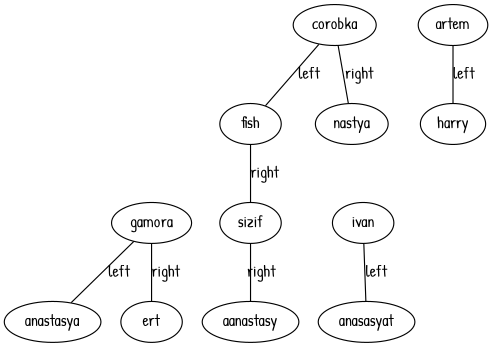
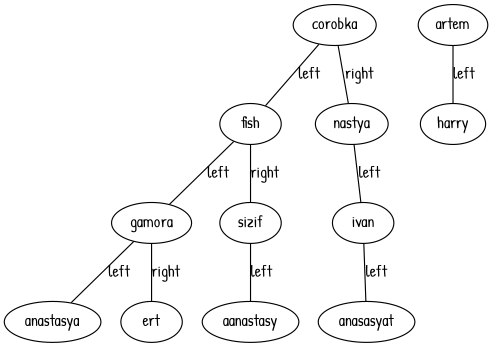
edge "fish" -- "gamora": added, label "left"
edge "nastya" -- "ivan": added, label "left"
edge "sizif" -- "aanastasy": label "right" -> "left"
